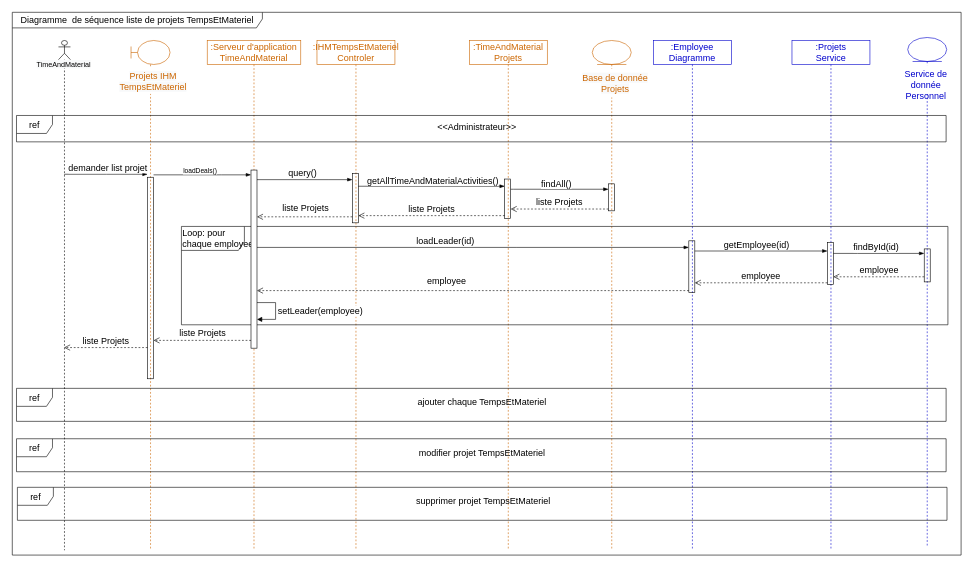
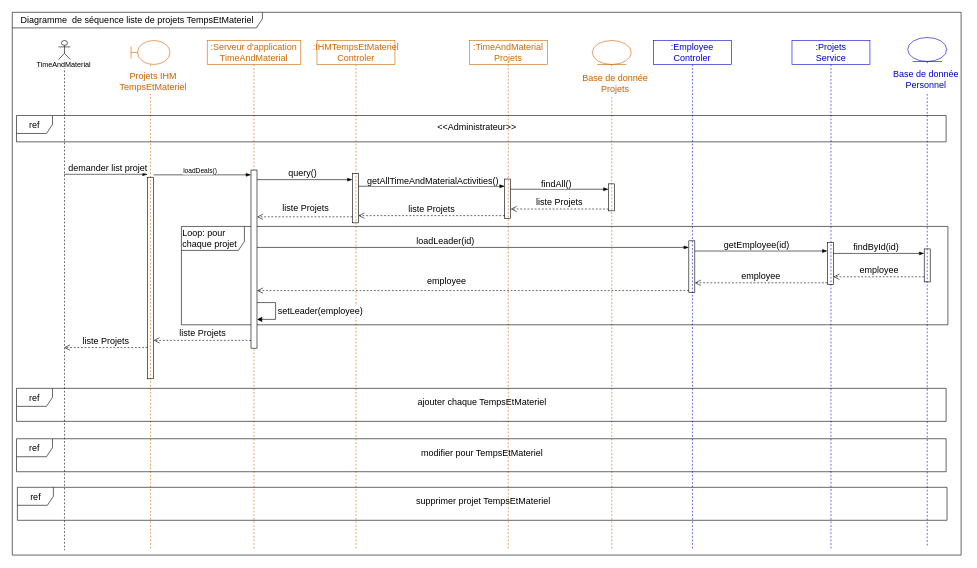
node ":Employee Diagramme": label ":Employee Diagramme" -> ":Employee Controler"
node "Service de donnée Personnel": label "Service de donnée Personnel" -> "Base de donnée Personnel"
node "Loop: pour chaque employee": label "Loop: pour chaque employee" -> "Loop: pour chaque projet"
node "modifier projet TempsEtMateriel": label "modifier projet TempsEtMateriel" -> "modifier pour TempsEtMateriel"
